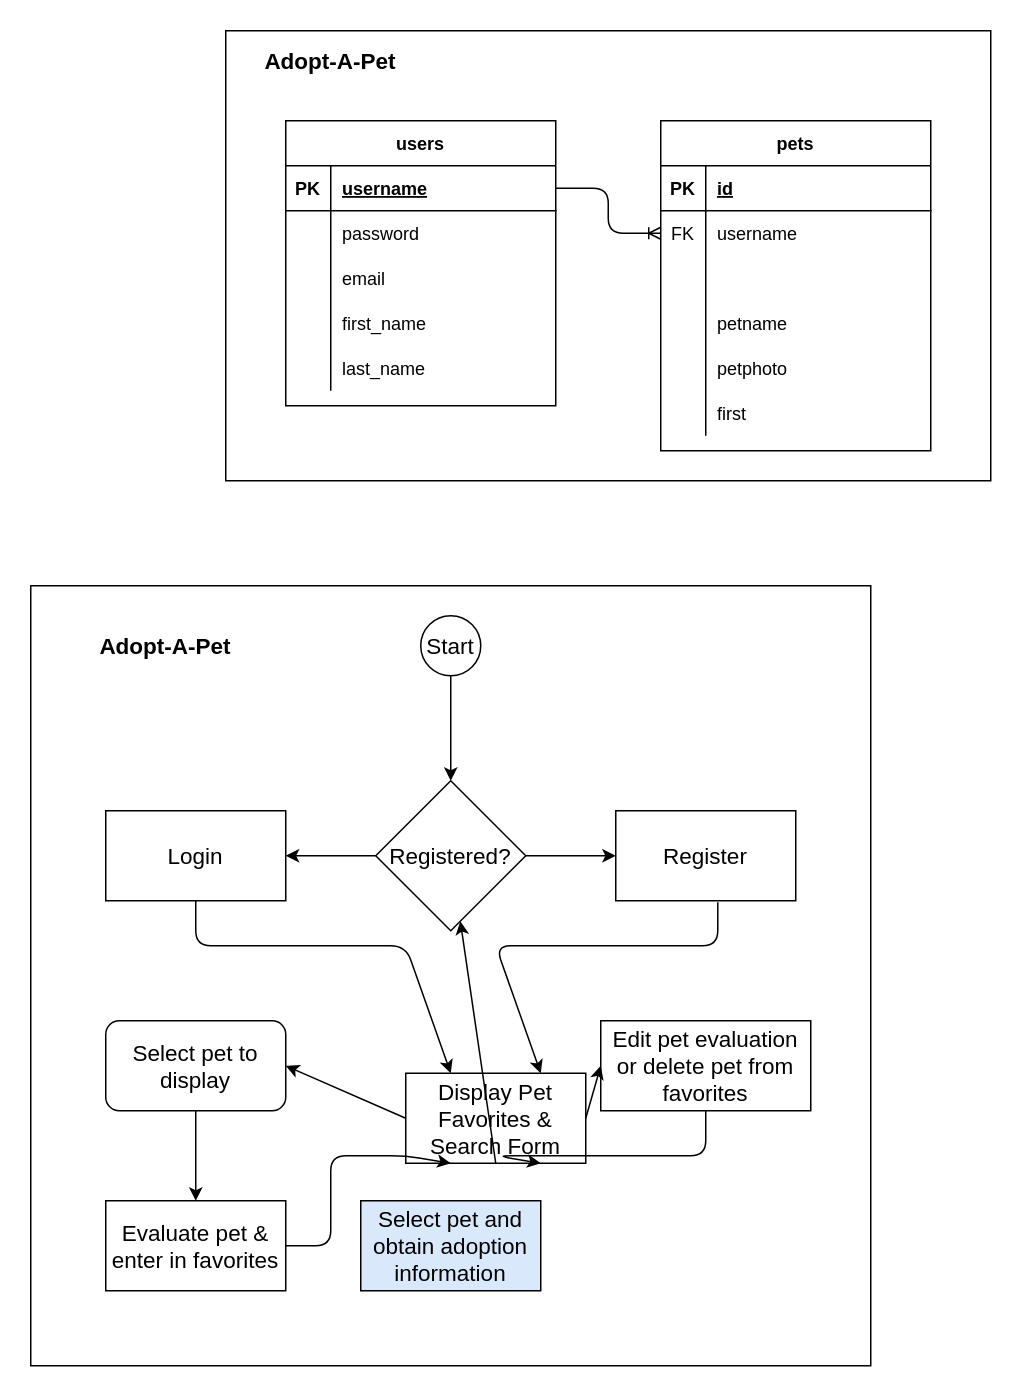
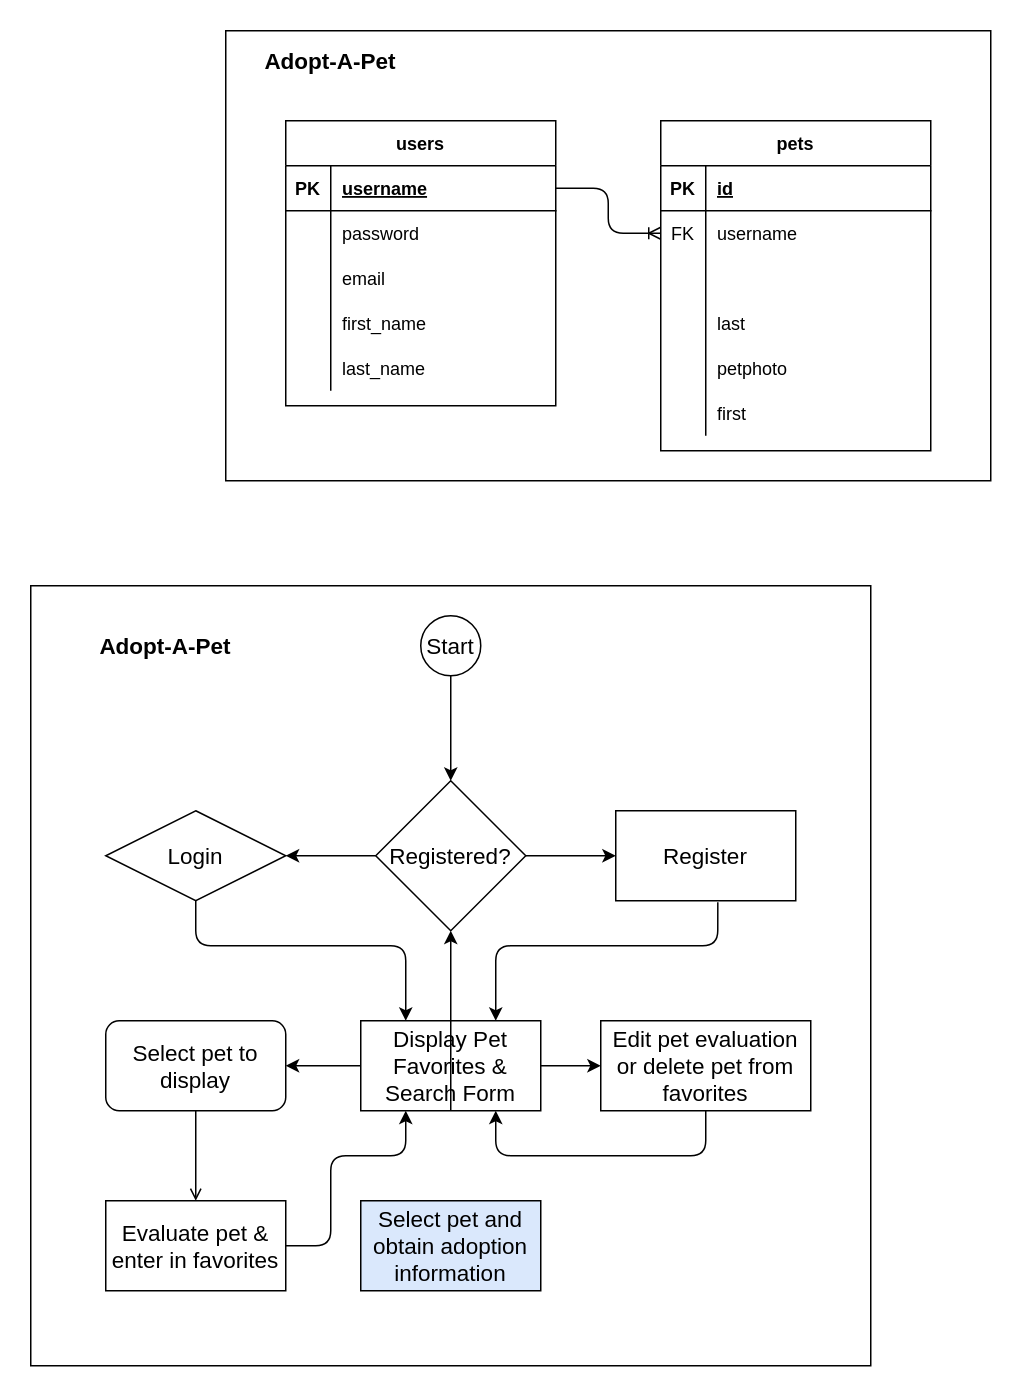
node "petname": label "petname" -> "last"
node "Login": shape rectangle -> diamond
node "Display Pet Favorites & Search Form": moved (496, 1118) -> (451, 1066)
edge "Select pet to display" -> "Evaluate pet & enter in favorites": arrowhead classic -> open
